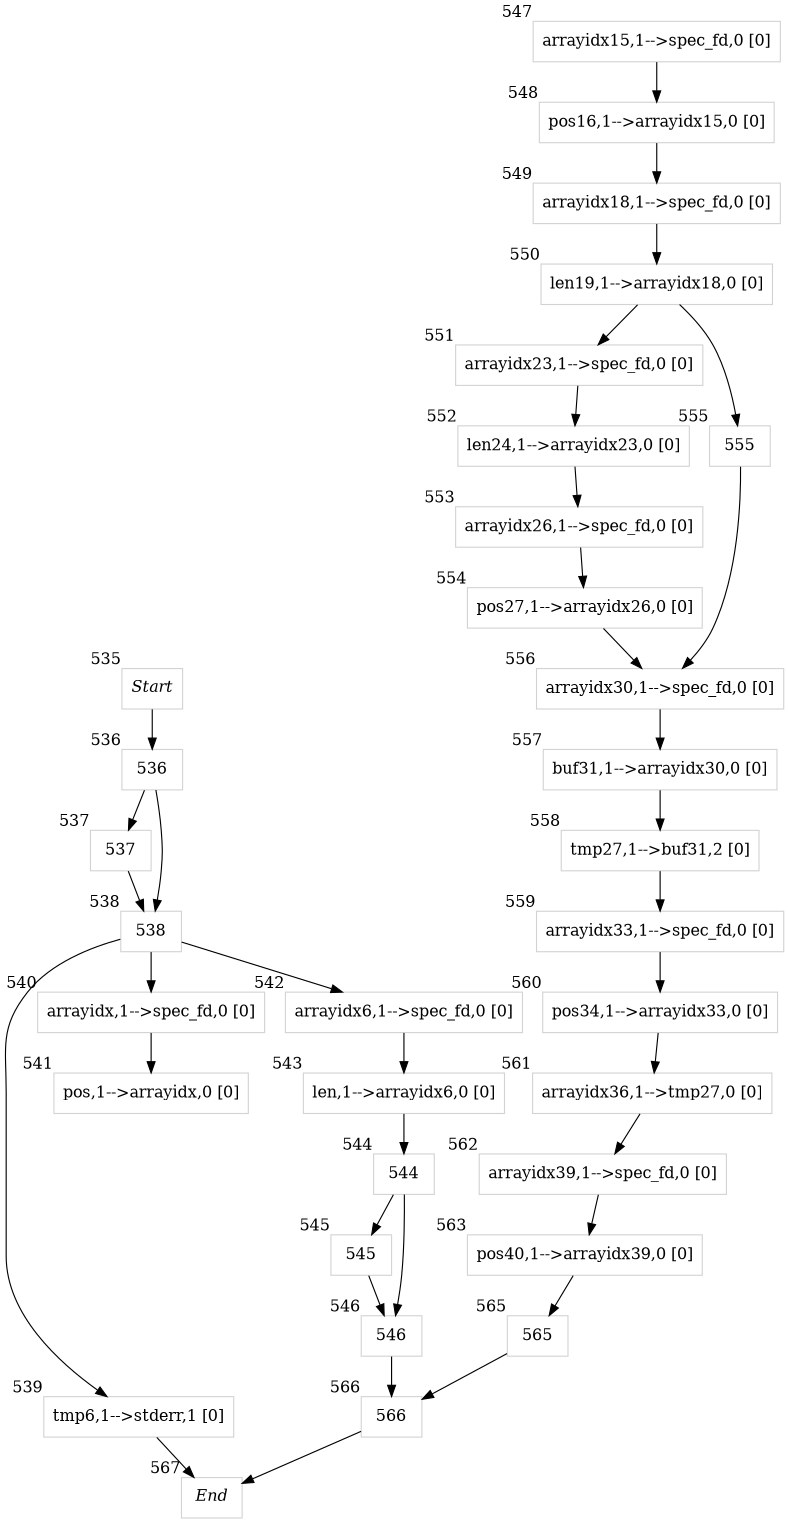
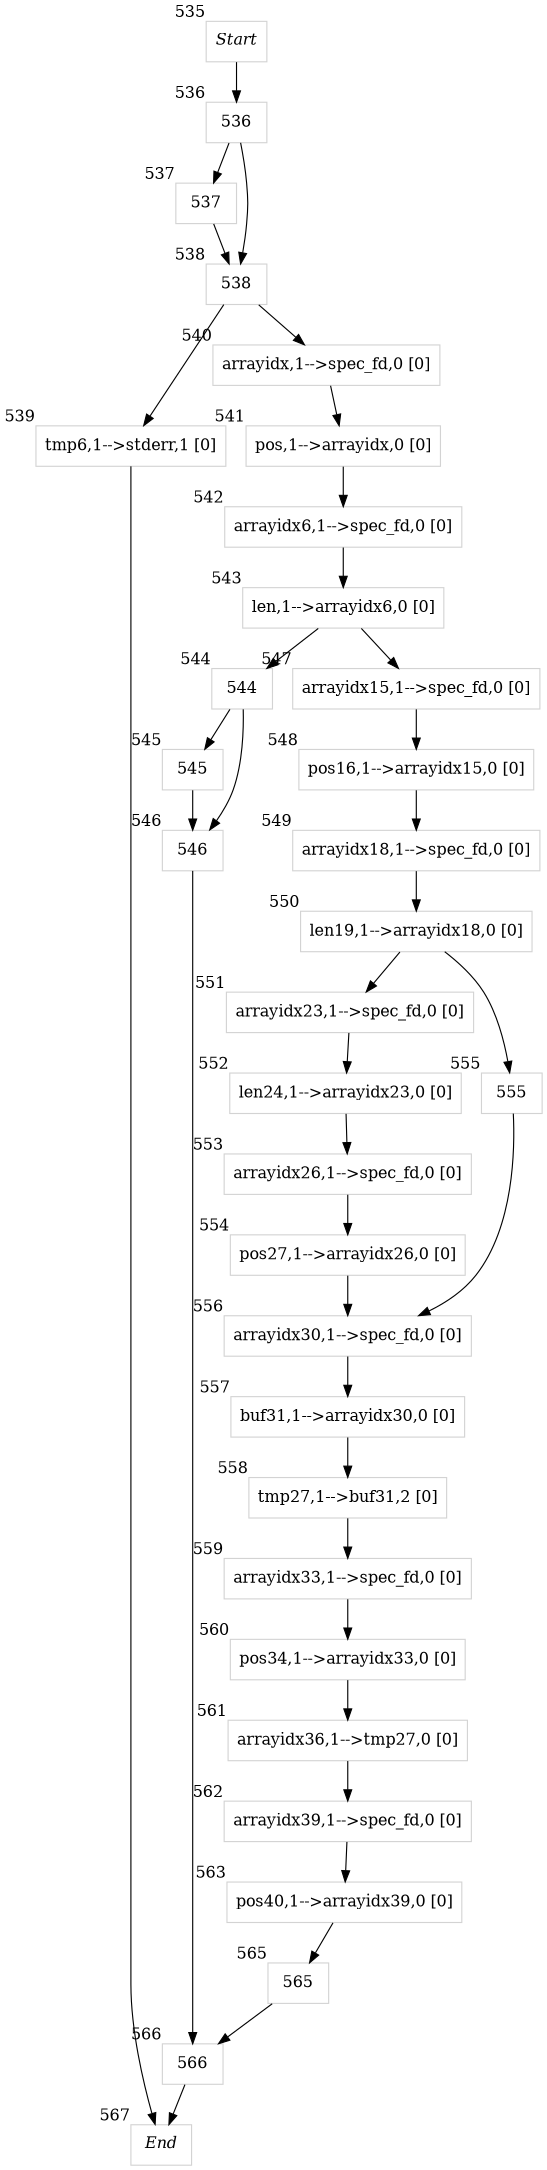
edge "len,1-->arrayidx6,0 [0] 543" -> "arrayidx15,1-->spec_fd,0 [0] 547": added
edge "538 538" -> "arrayidx6,1-->spec_fd,0 [0] 542": now "pos,1-->arrayidx,0 [0] 541" -> "arrayidx6,1-->spec_fd,0 [0] 542"
